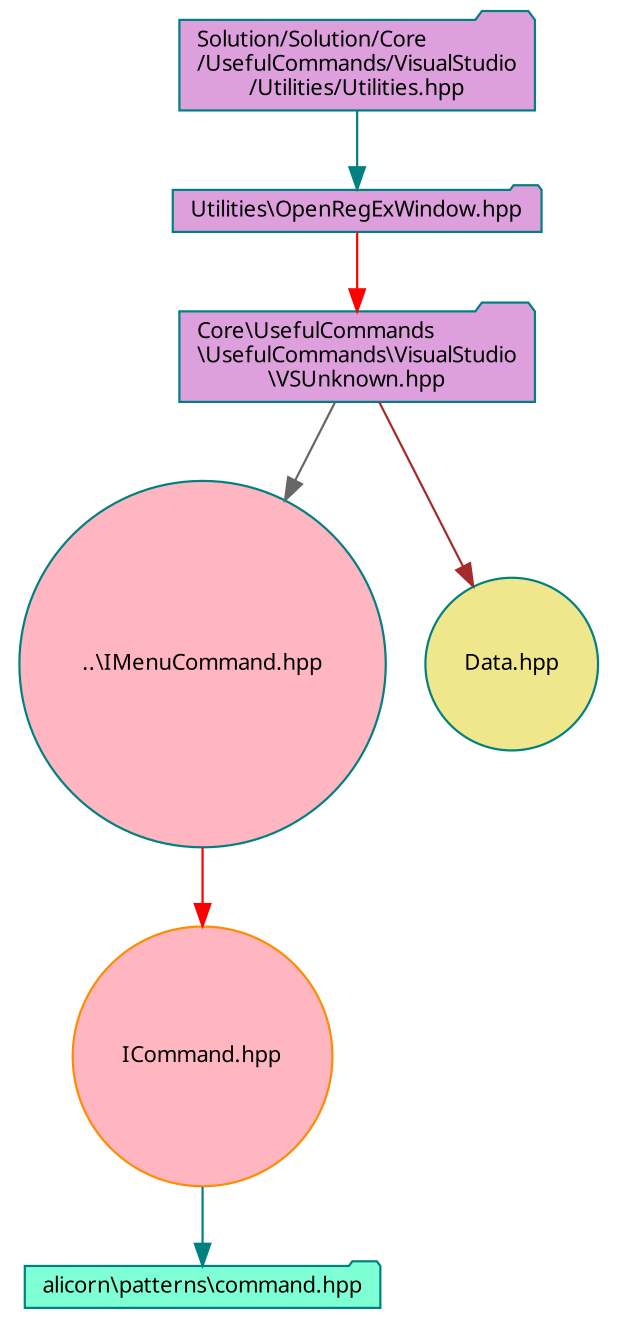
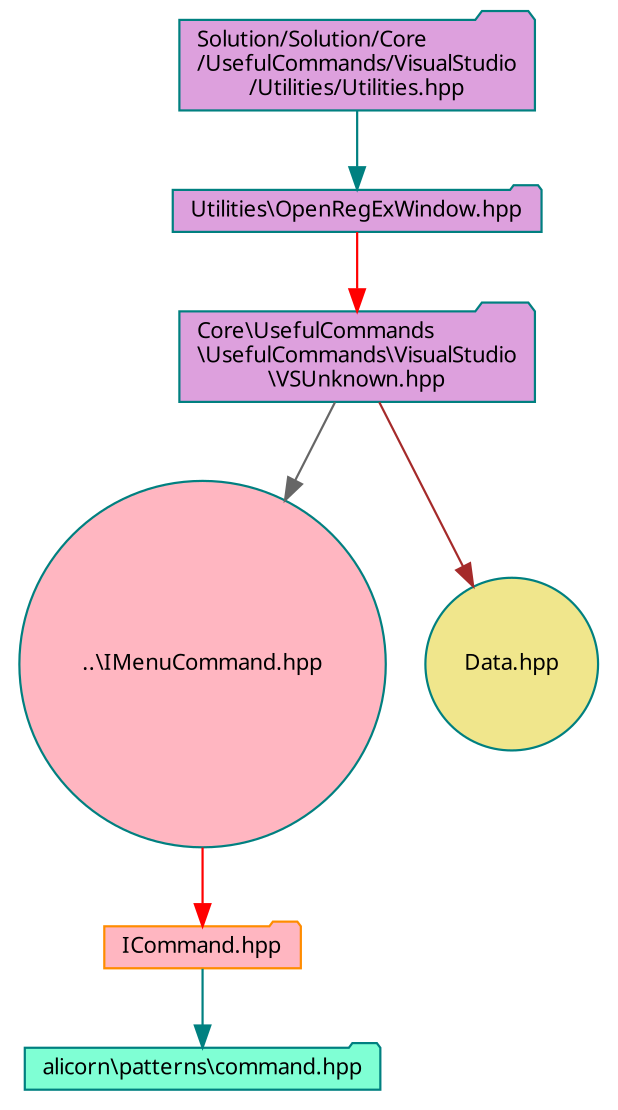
node "ICommand.hpp": shape circle -> folder
